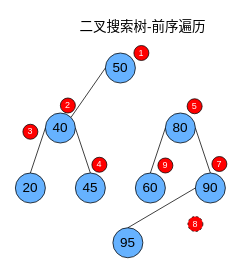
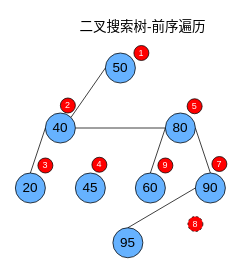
node "3": moved (30, 132) -> (45, 165)
edge "40" -- "45": now "40" -- "80"
